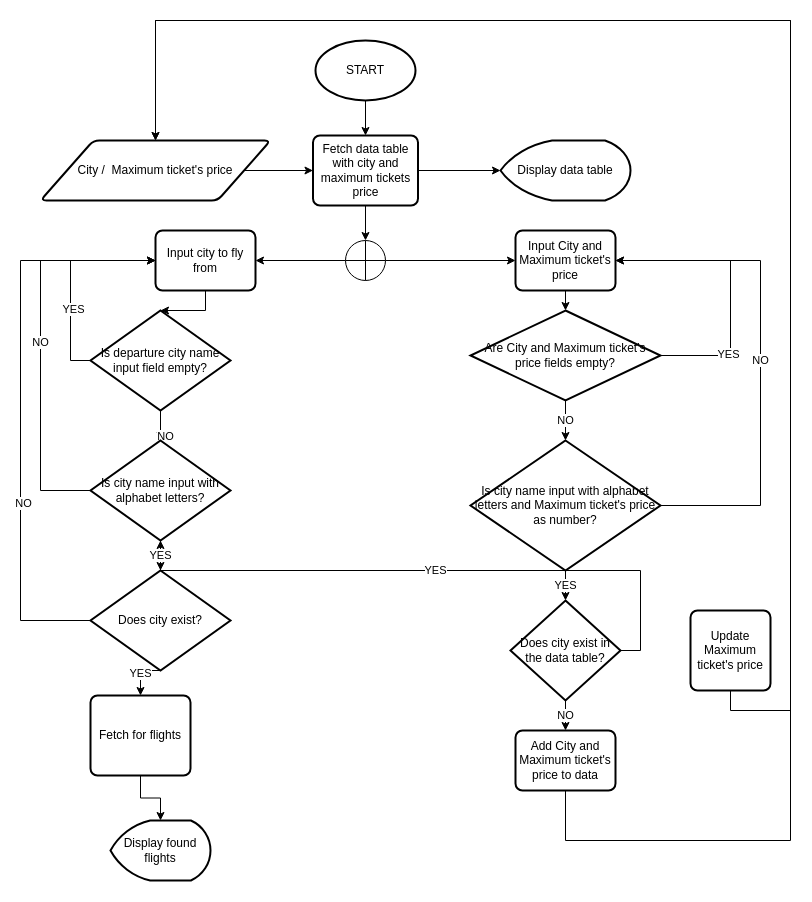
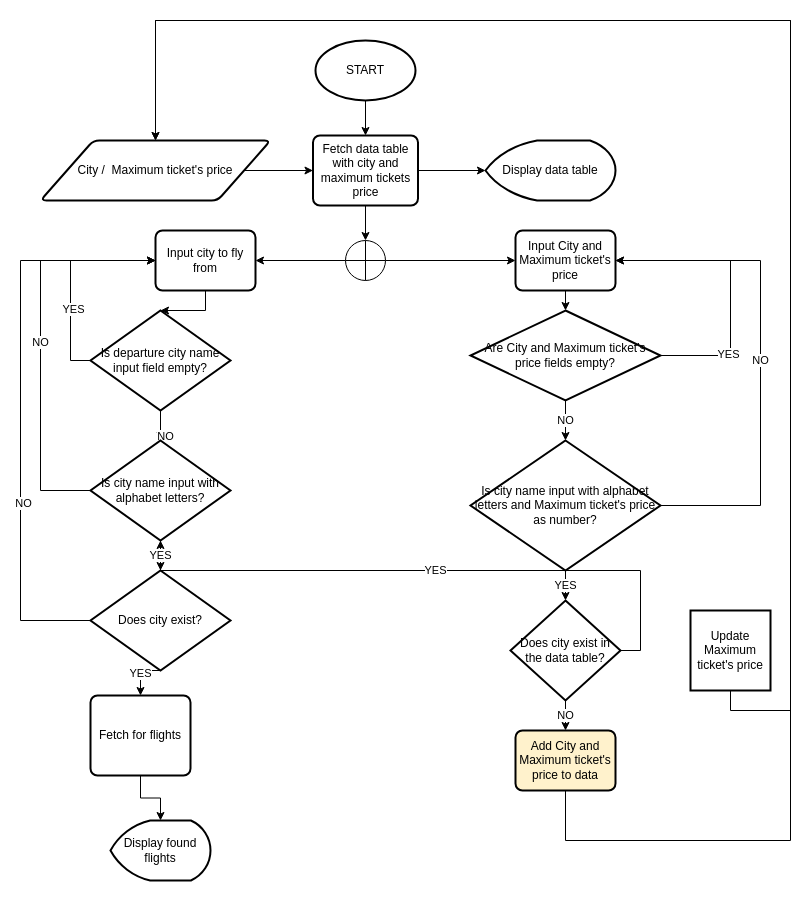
node "Display data table": moved (566, 171) -> (551, 171)
node "Update Maximum ticket's price": shape rounded rectangle -> rectangle
node "Add City and Maximum ticket's price to data": fillcolor #ffffff -> #fff2cc
